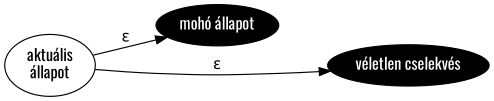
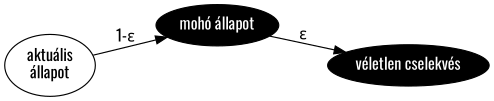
edge "aktuális állapot" -> "mohó állapot": label "ε" -> "1-ε"
edge "aktuális állapot" -> "véletlen cselekvés": now "mohó állapot" -> "véletlen cselekvés"
